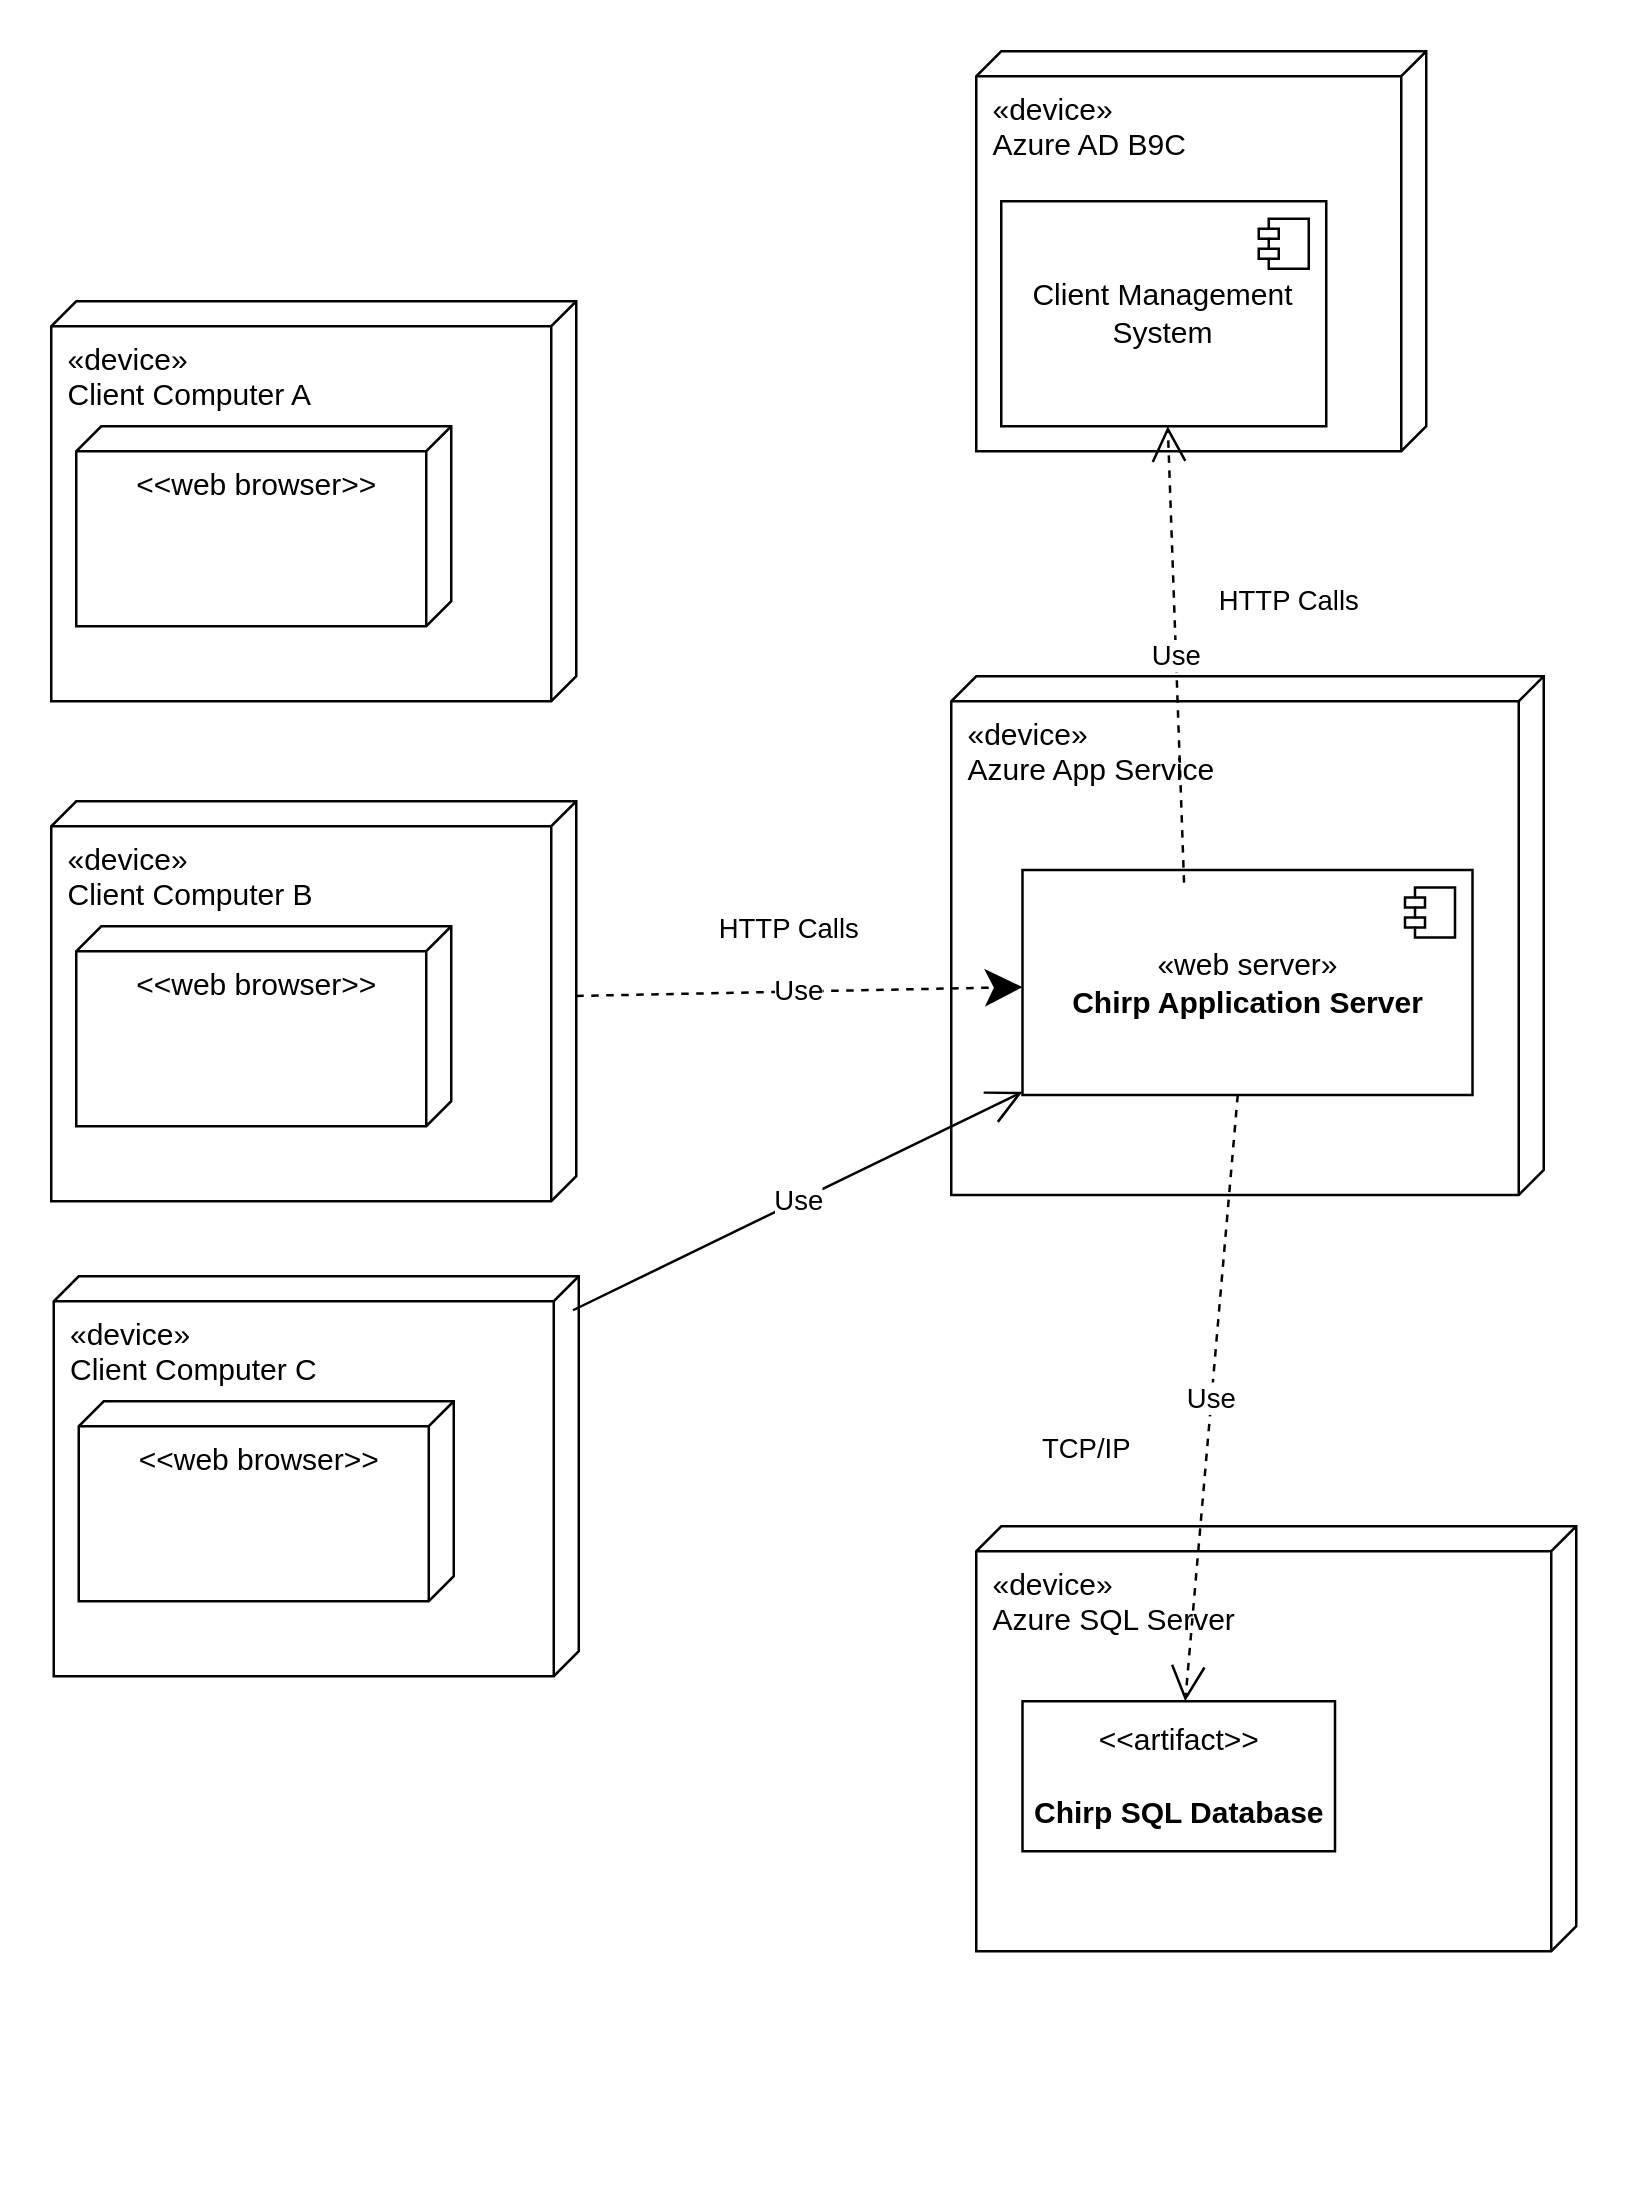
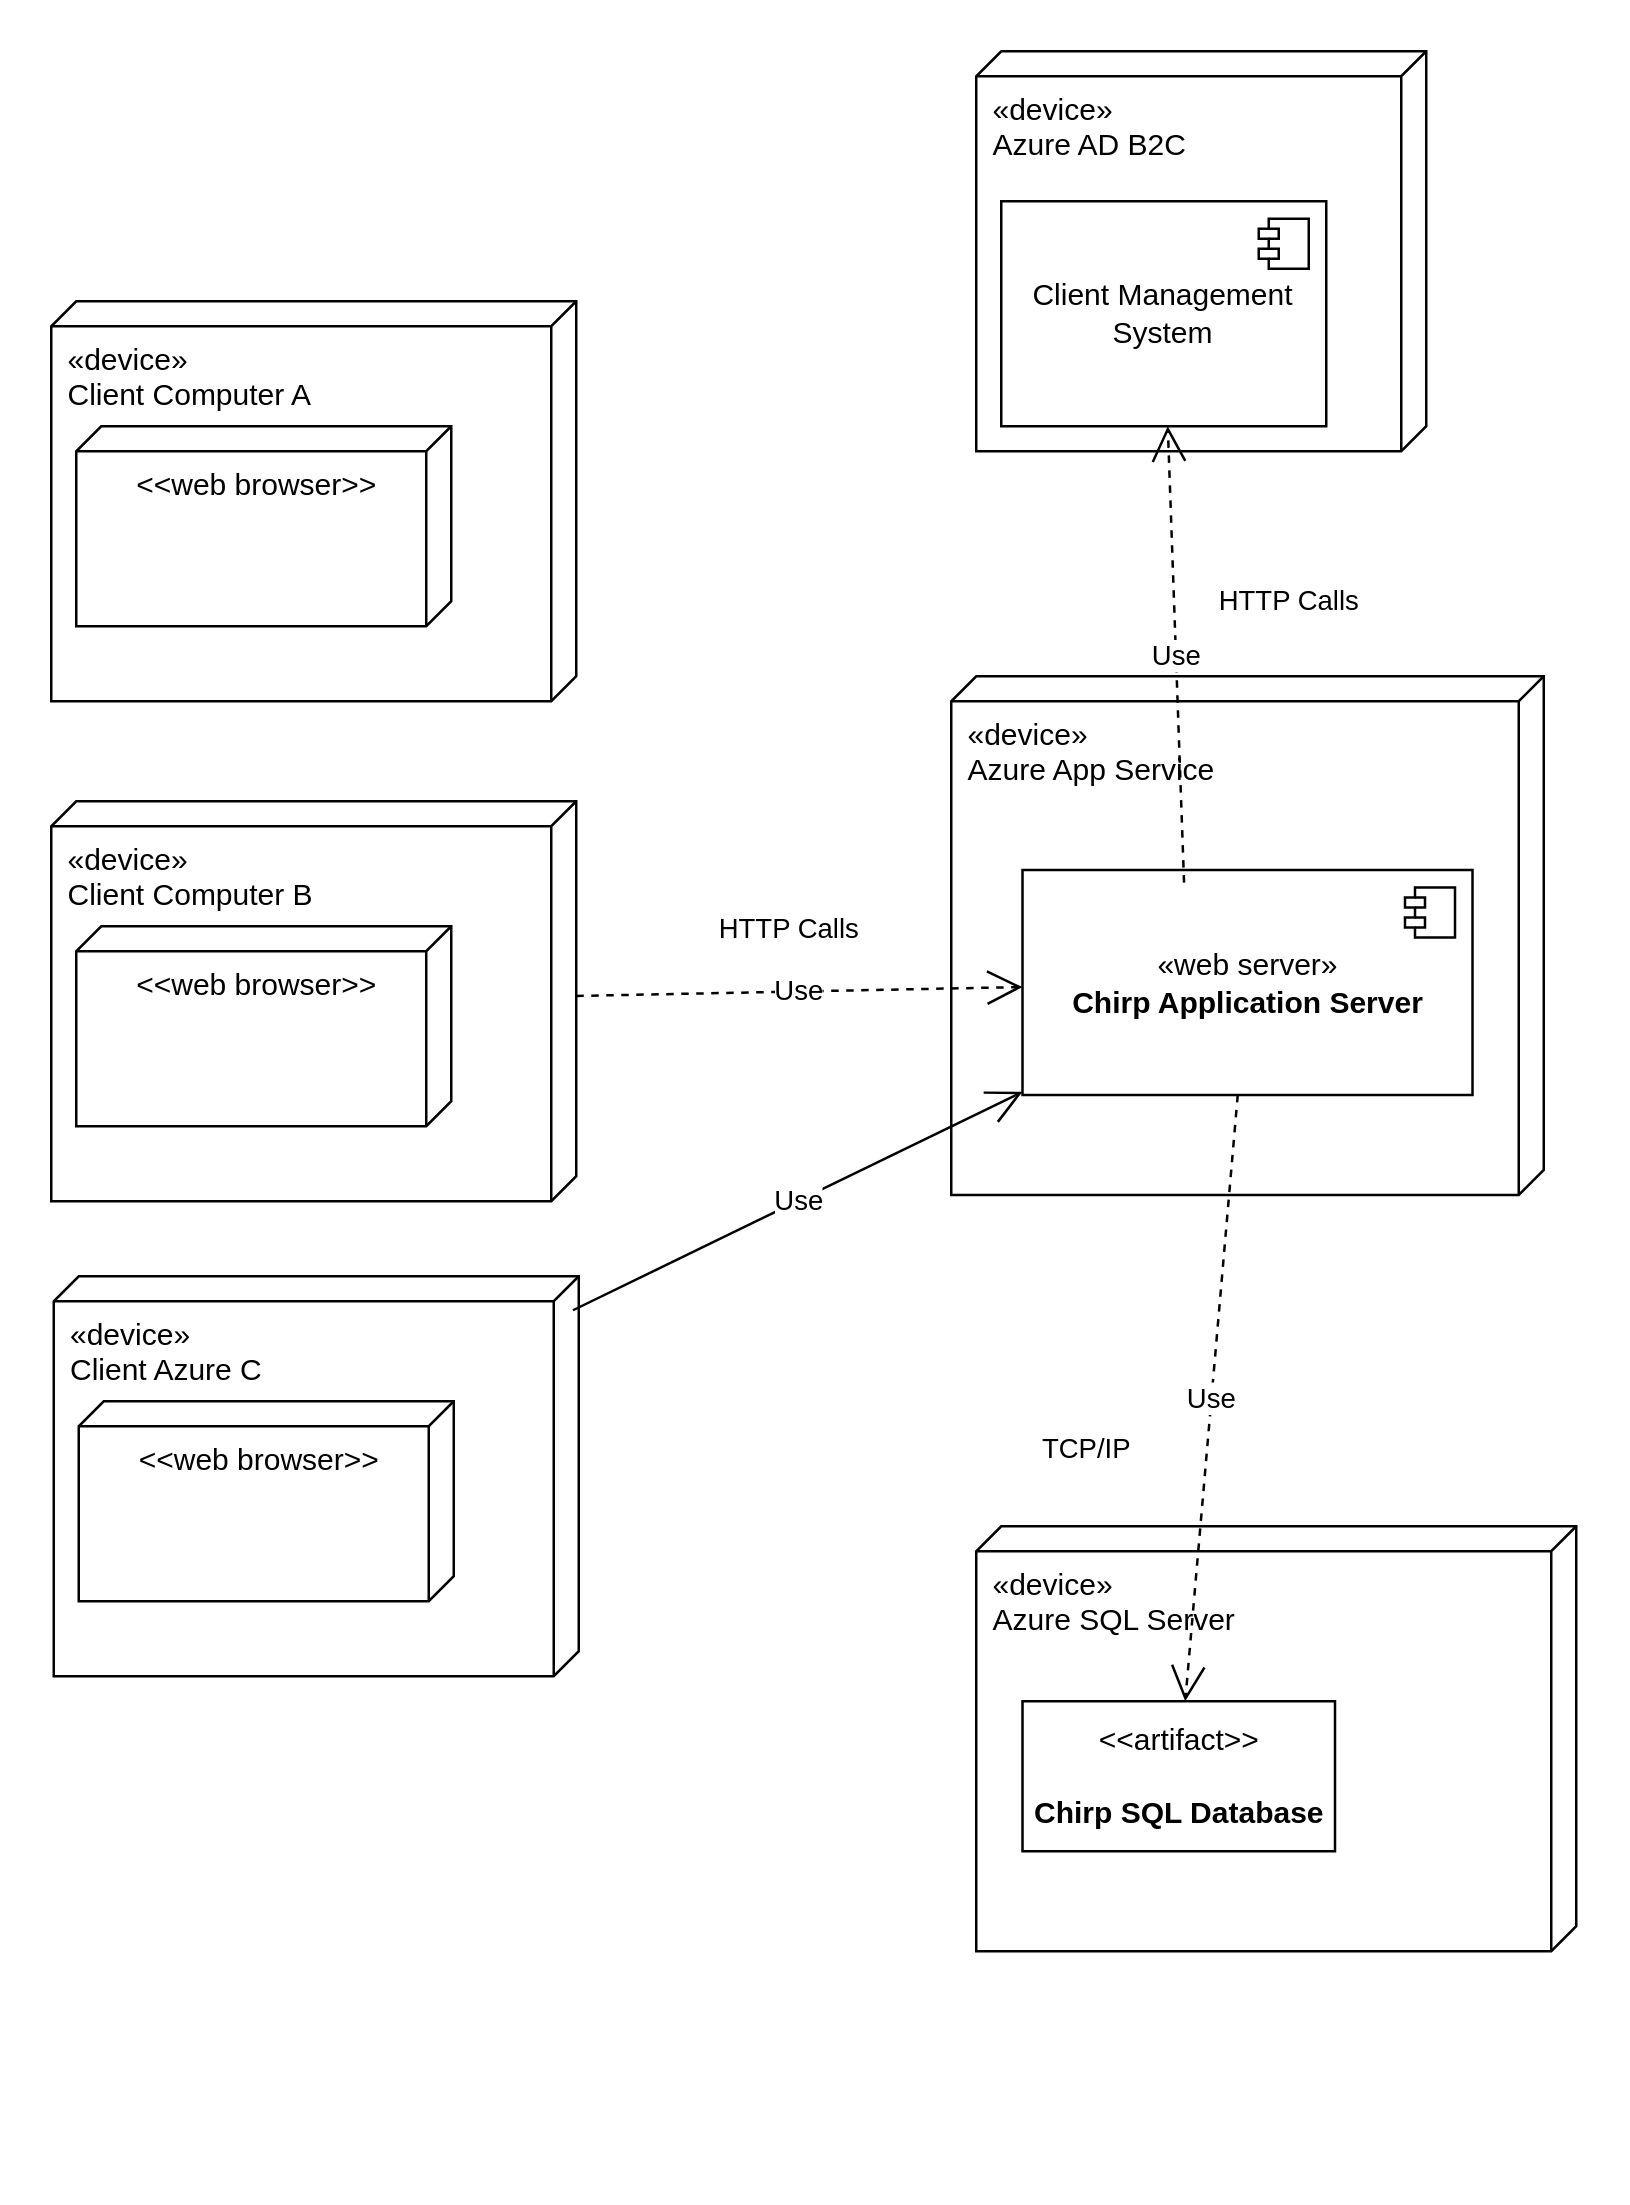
node "«device» Azure AD B9C": label "«device» Azure AD B9C" -> "«device» Azure AD B2C"
edge "«device» Client Computer B" -> "«web server» Chirp Application Server": arrowhead classic -> open
node "«device» Client Computer C": label "«device» Client Computer C" -> "«device» Client Azure C"
